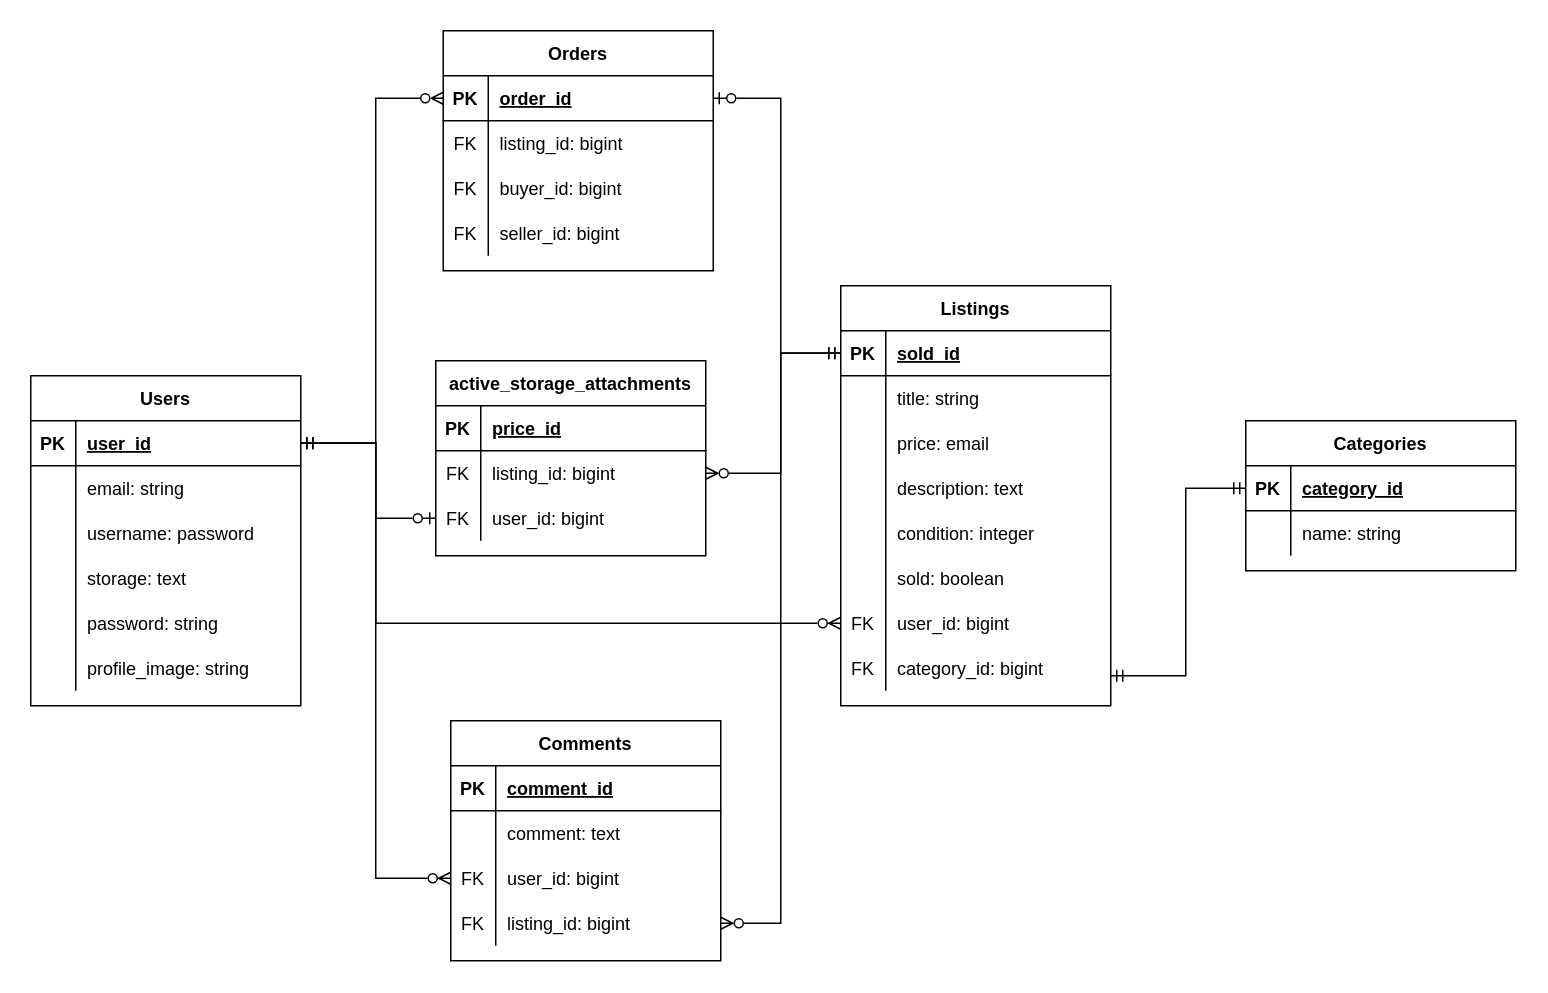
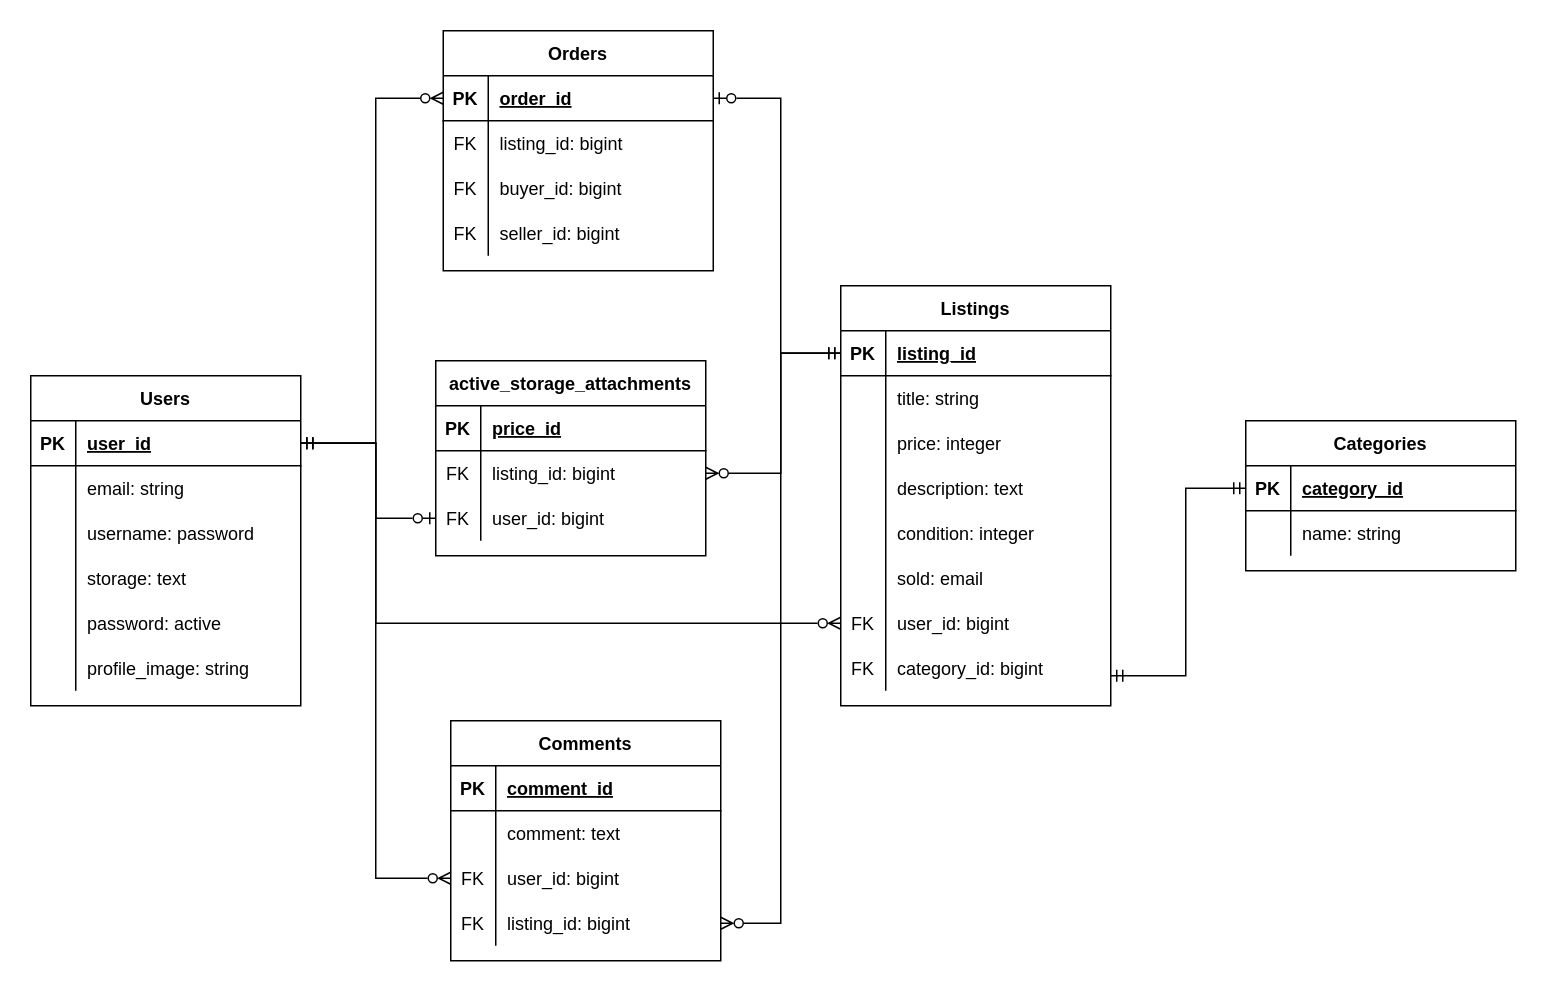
node "sold_id": label "sold_id" -> "listing_id"
node "price: email": label "price: email" -> "price: integer"
node "sold: boolean": label "sold: boolean" -> "sold: email"
node "password: string": label "password: string" -> "password: active"
